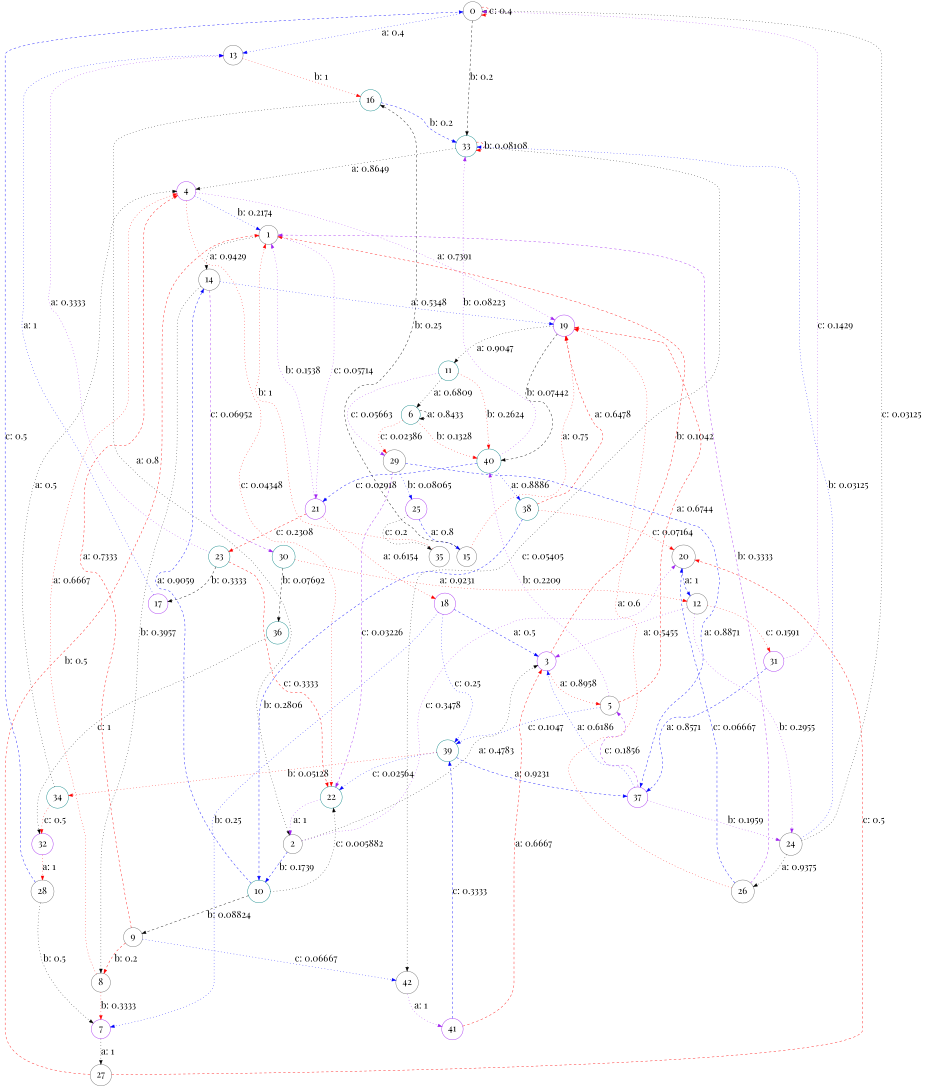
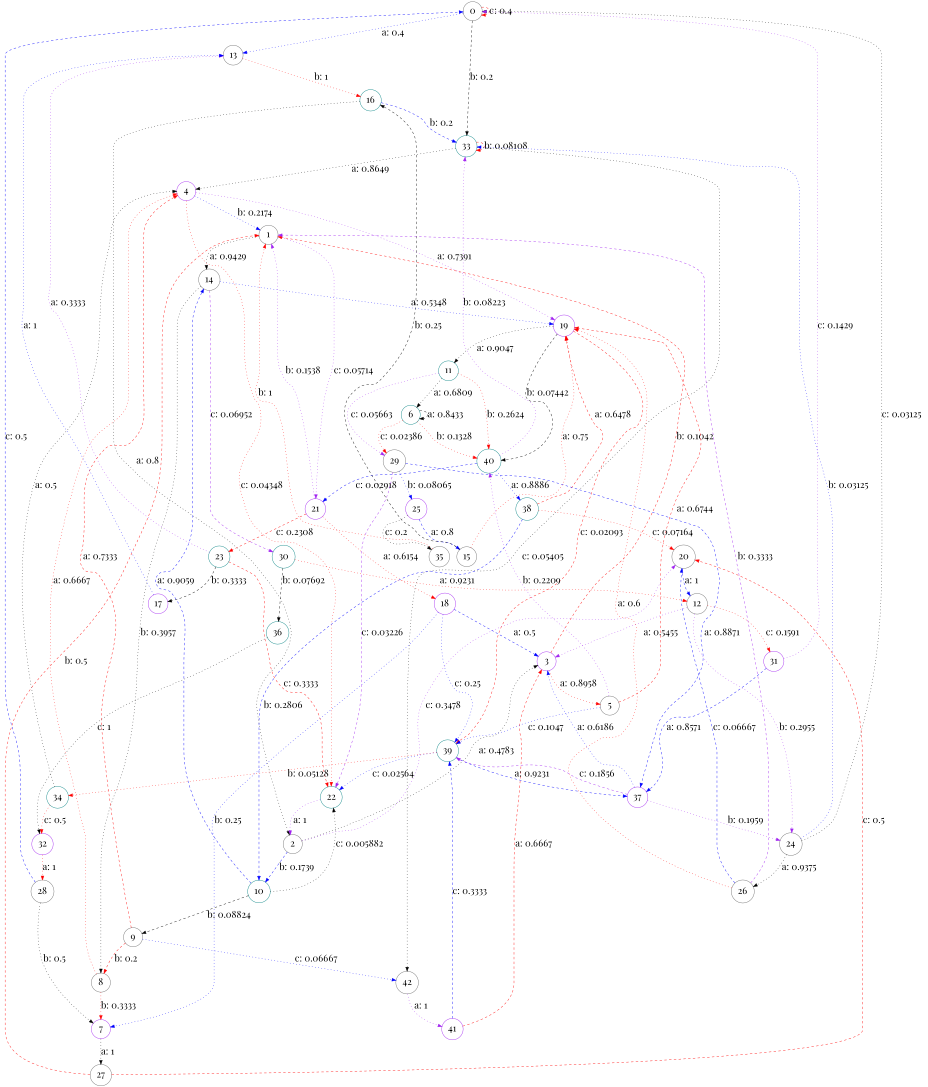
edge "19" -> "39": added, label "c: 0.02093"
edge "37" -> "5": now "37" -> "39"
